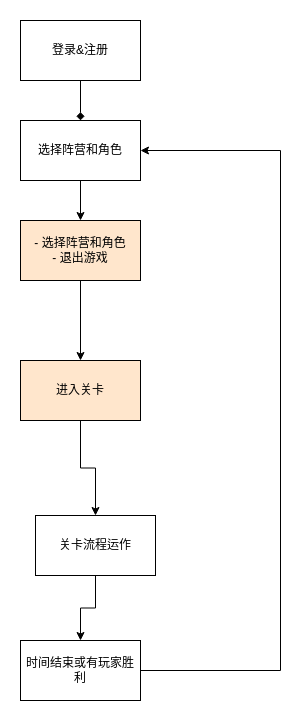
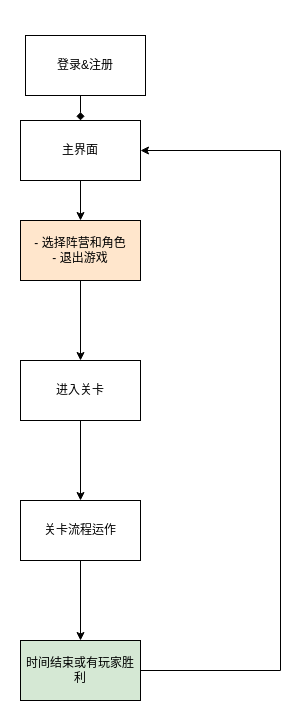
node "登录&注册": moved (81, 51) -> (86, 66)
node "选择阵营和角色": label "选择阵营和角色" -> "主界面"
node "进入关卡": fillcolor #ffe6cc -> #ffffff
node "关卡流程运作": moved (96, 546) -> (81, 531)
node "时间结束或有玩家胜利": fillcolor #ffffff -> #d5e8d4
